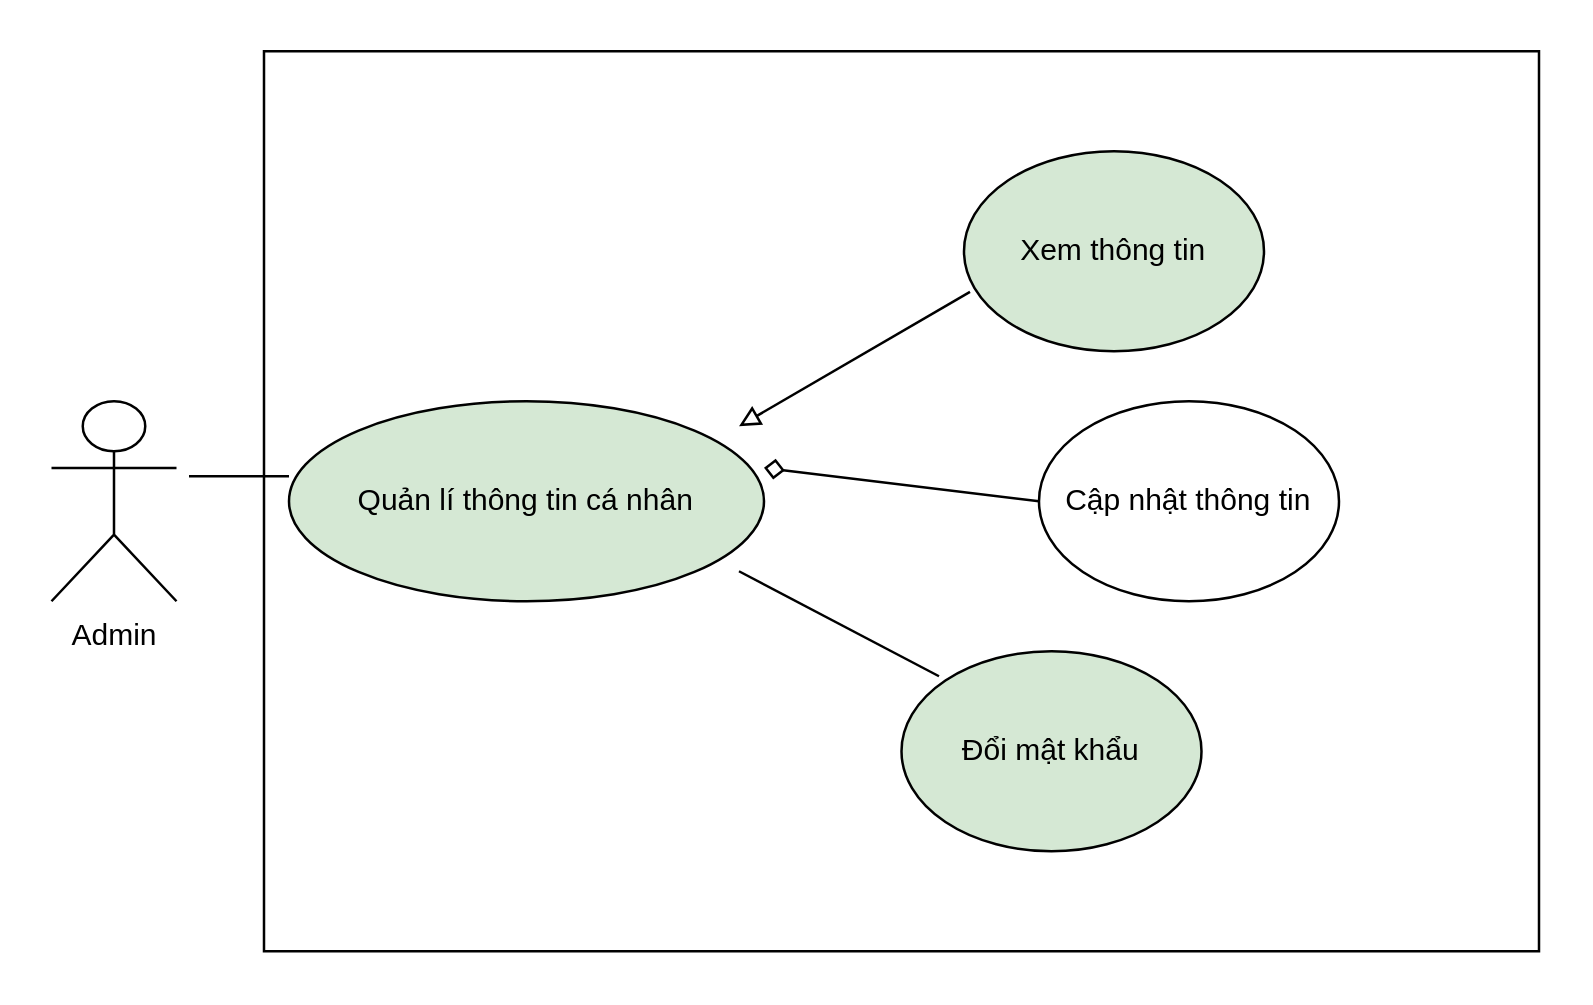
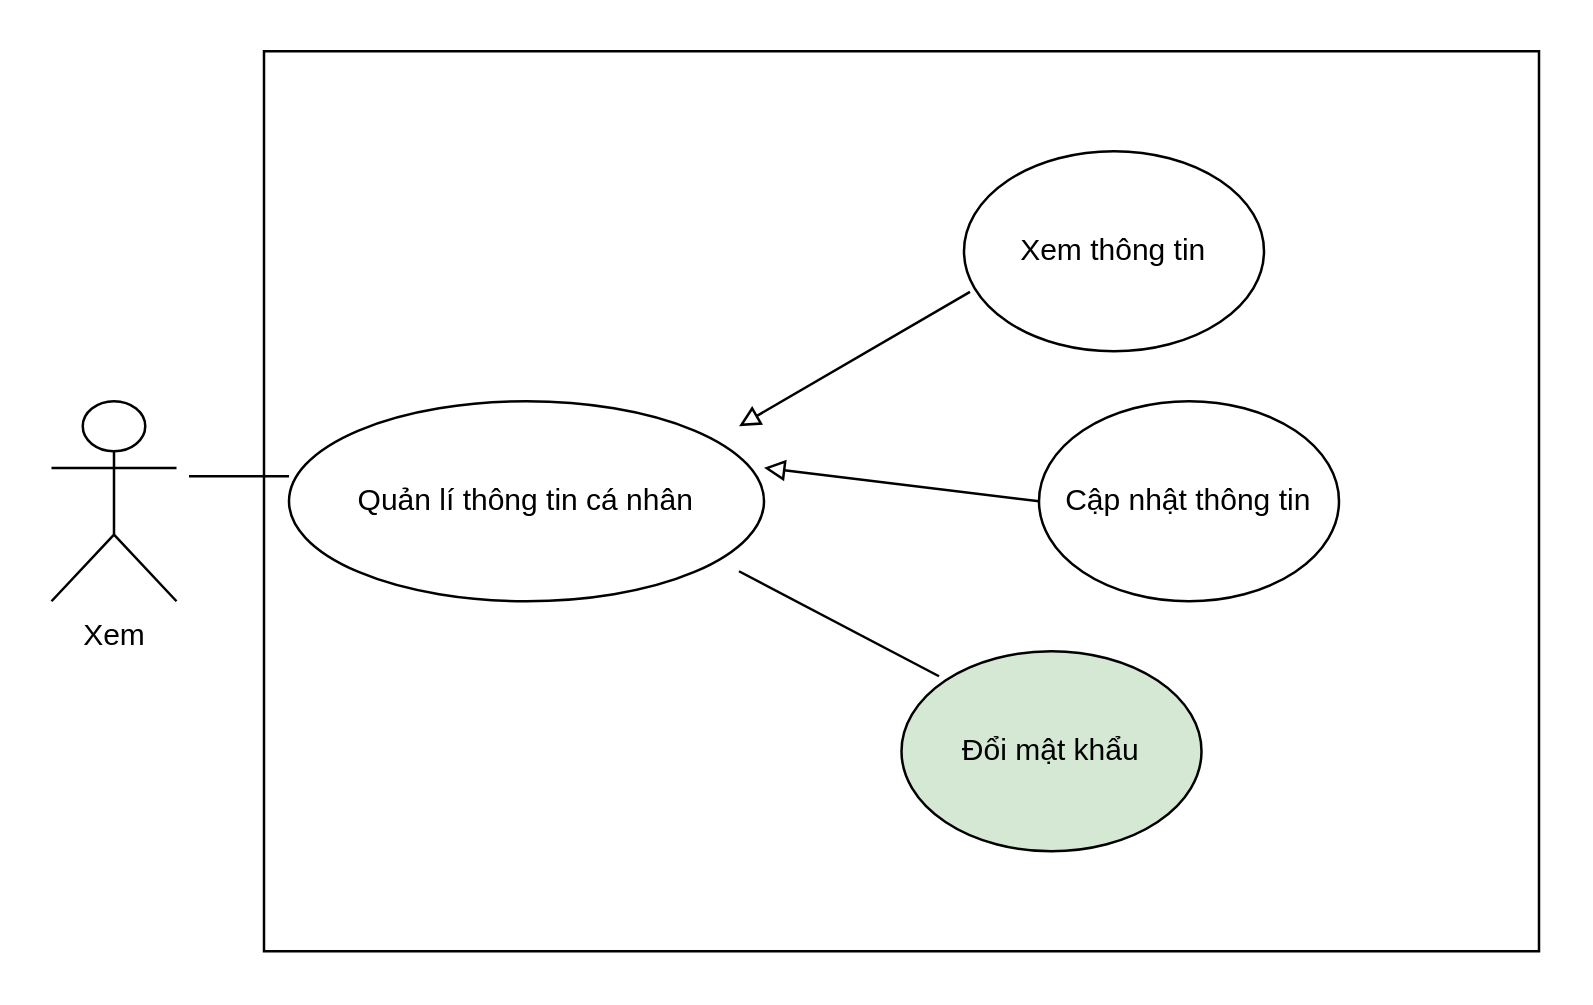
node "Xem thông tin": fillcolor #d5e8d4 -> #ffffff
edge "Cập nhật thông tin" -> "Quản lí thông tin cá nhân": arrowhead diamond -> block
node "Quản lí thông tin cá nhân": fillcolor #d5e8d4 -> #ffffff
node "Admin": label "Admin" -> "Xem"
